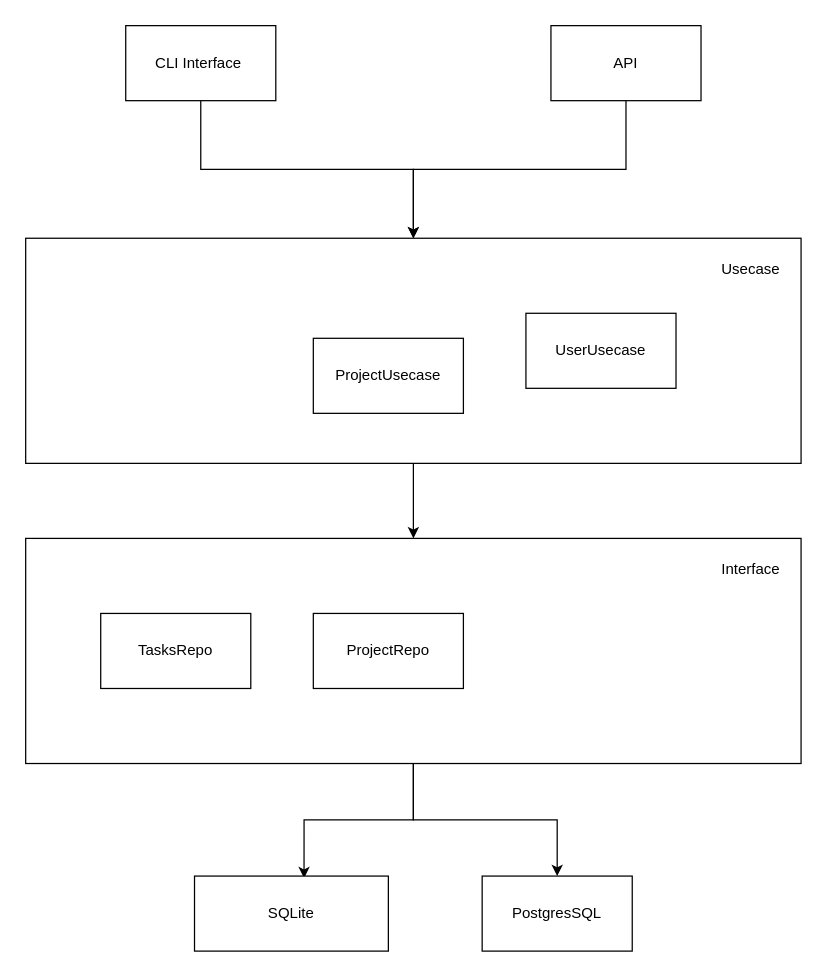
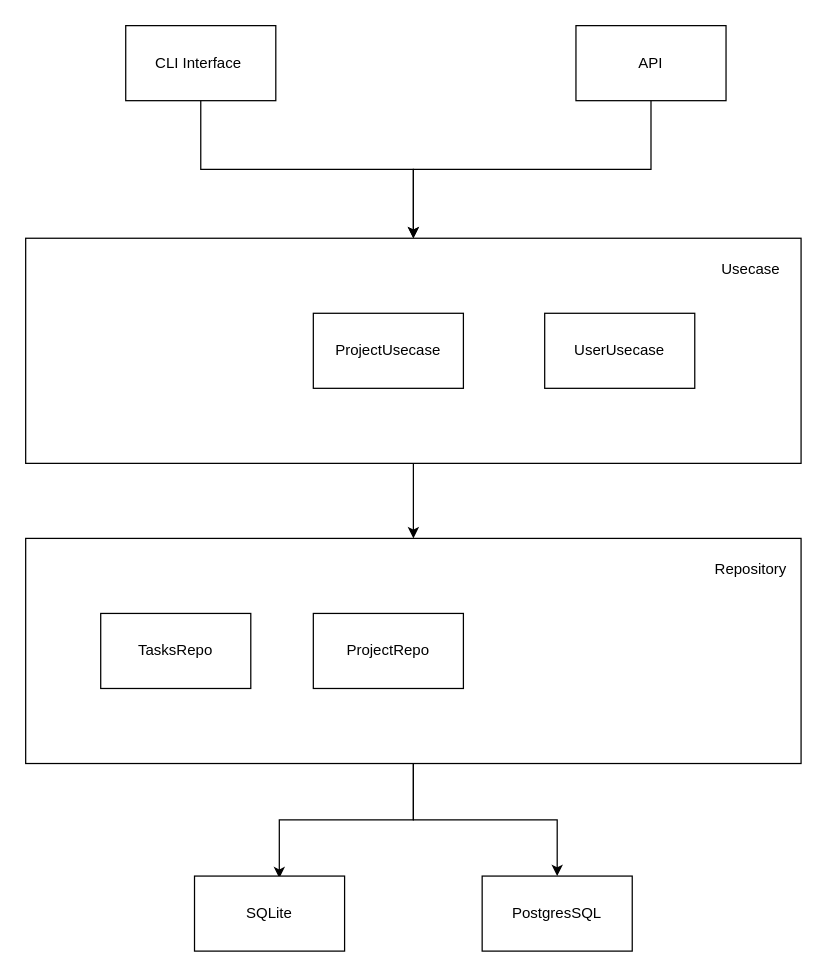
node "API": moved (626, 63) -> (651, 63)
node "UserUsecase": moved (601, 351) -> (619, 351)
node "ProjectUsecase": moved (388, 376) -> (388, 351)
node "Interface": label "Interface" -> "Repository"
node "SQLite": size 194x75 -> 150x75
